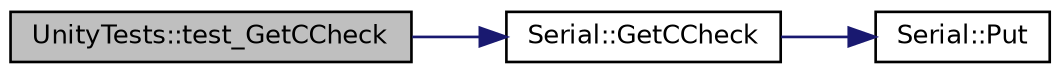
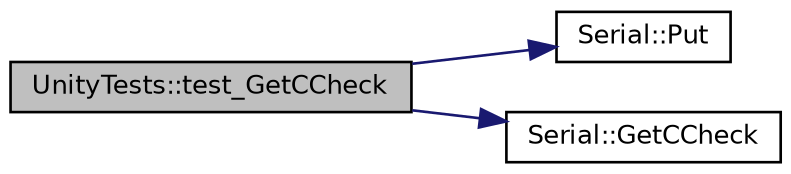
edge "Serial::GetCCheck" -> "Serial::Put": now "UnityTests::test_GetCCheck" -> "Serial::Put"
